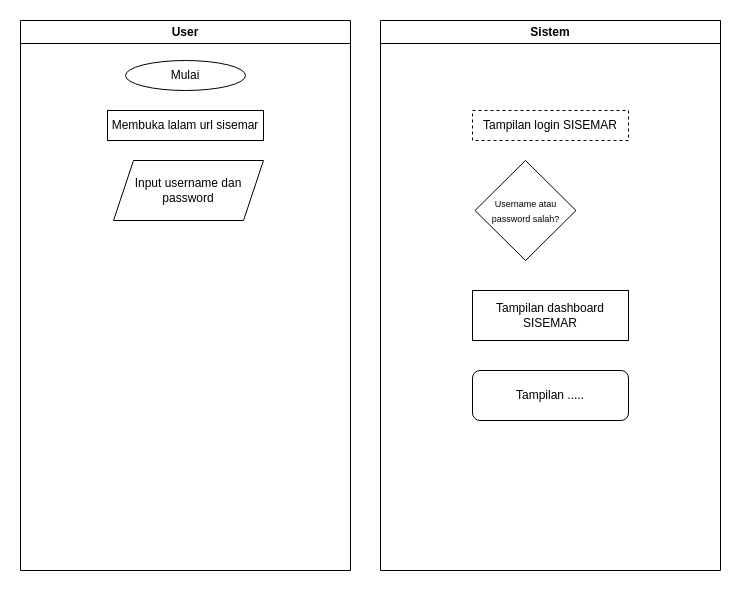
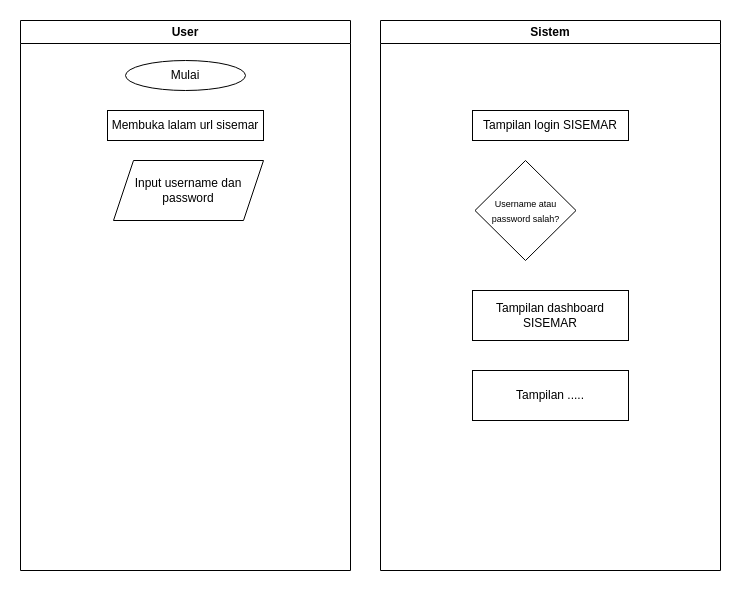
node "Tampilan login SISEMAR": style dashed -> solid
node "Tampilan .....": shape rounded rectangle -> rectangle
